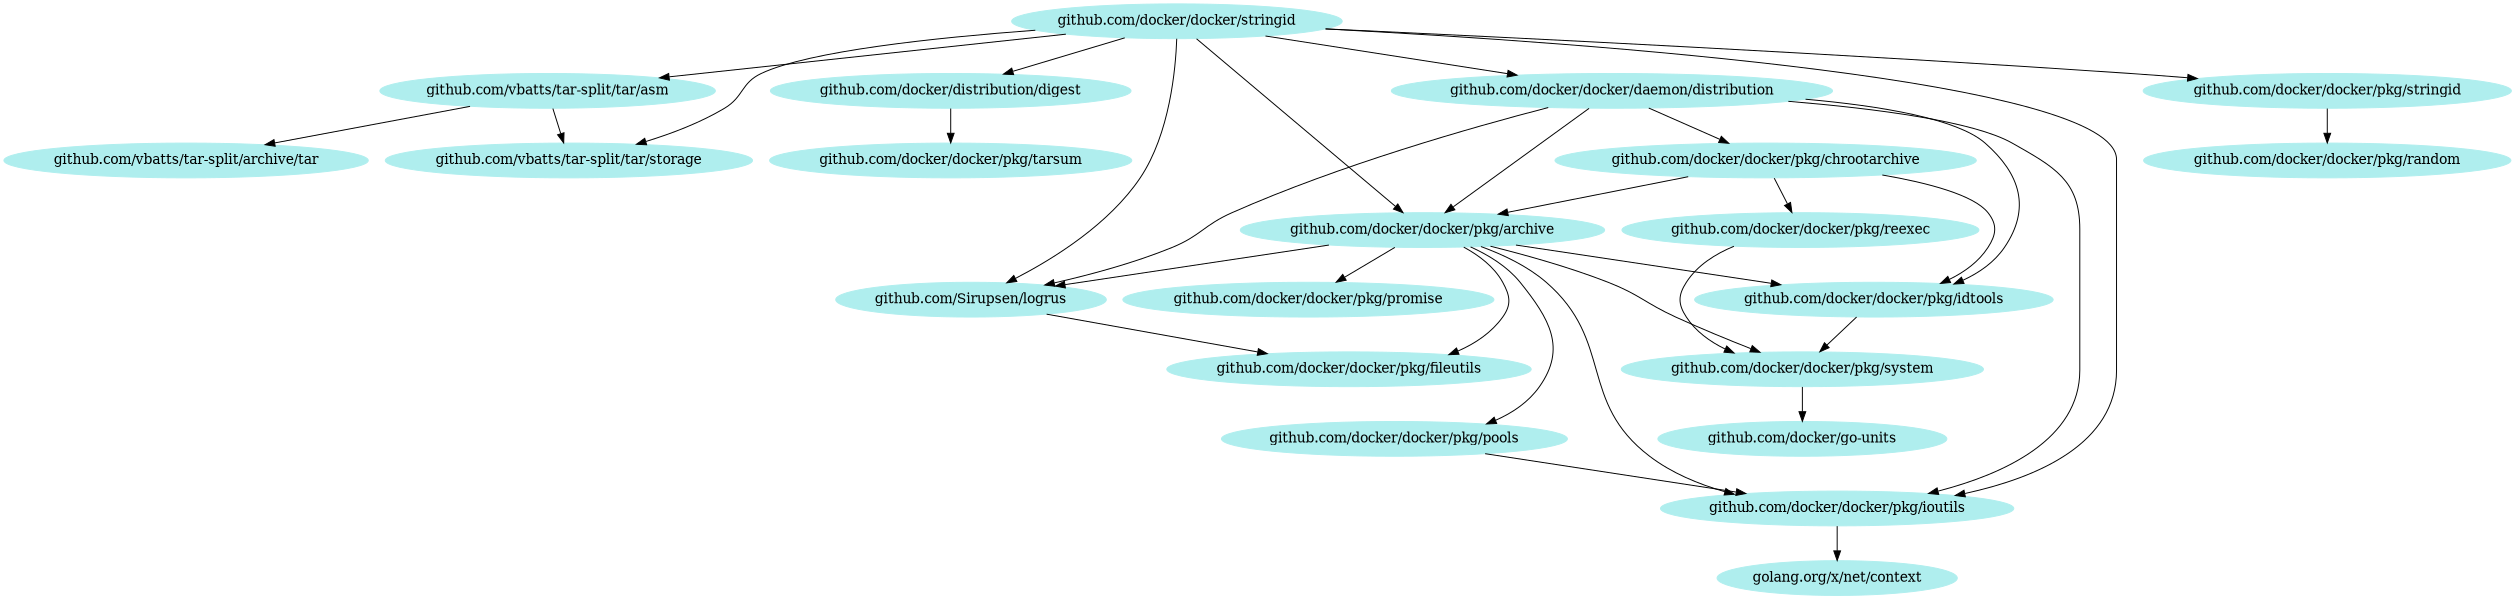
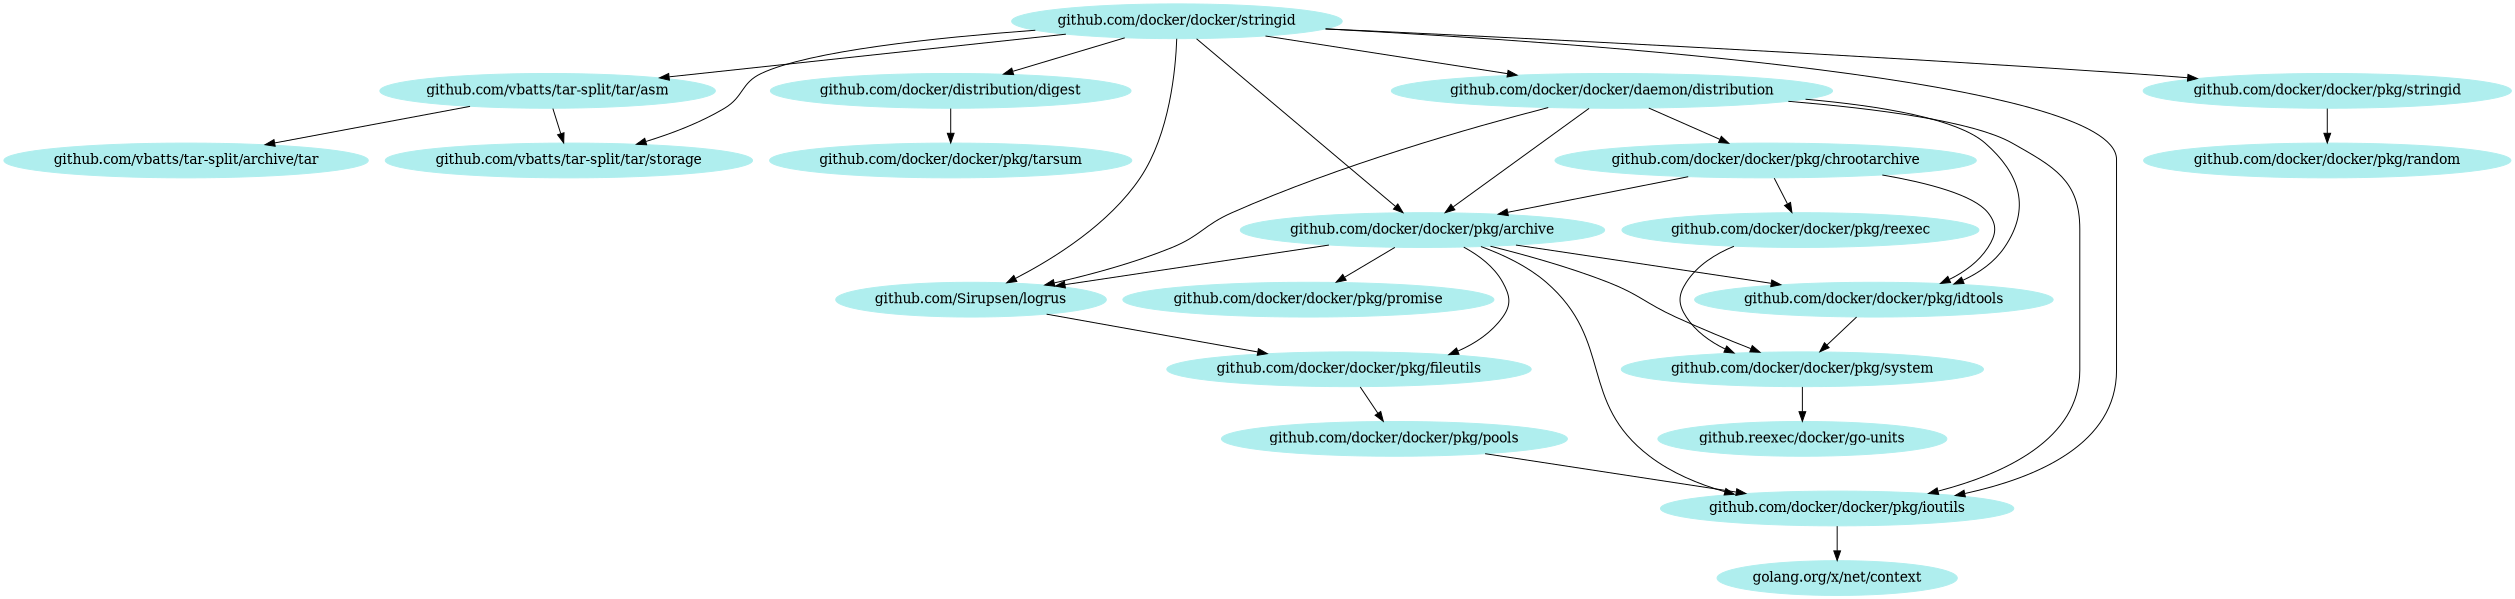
edge "github.com/docker/docker/pkg/archive" -> "github.com/docker/docker/pkg/pools": now "github.com/docker/docker/pkg/fileutils" -> "github.com/docker/docker/pkg/pools"
node "github.com/docker/go-units": label "github.com/docker/go-units" -> "github.reexec/docker/go-units"
